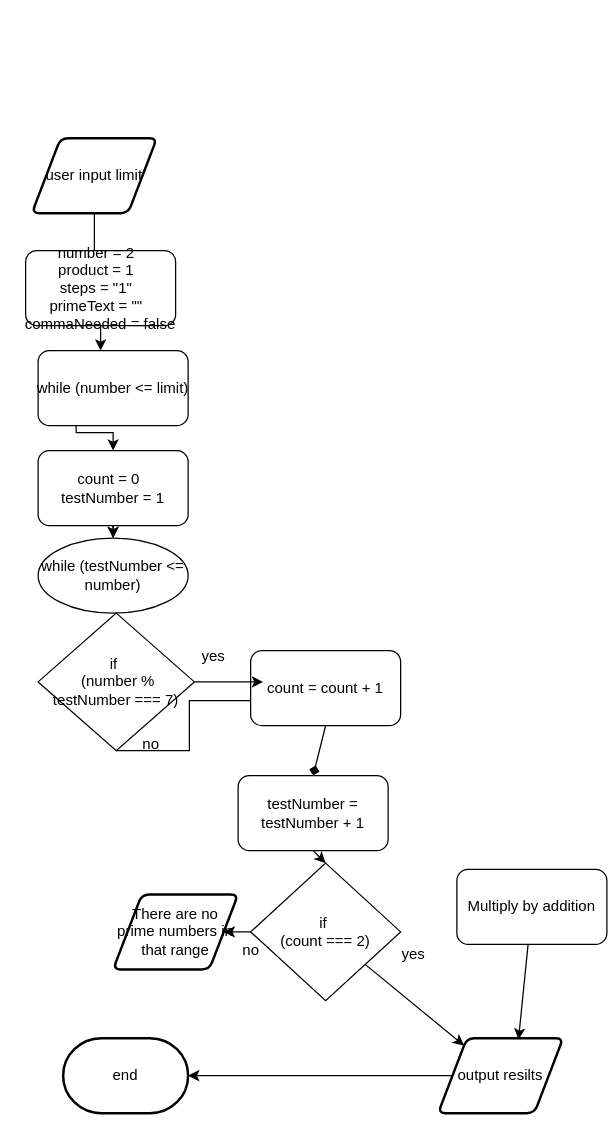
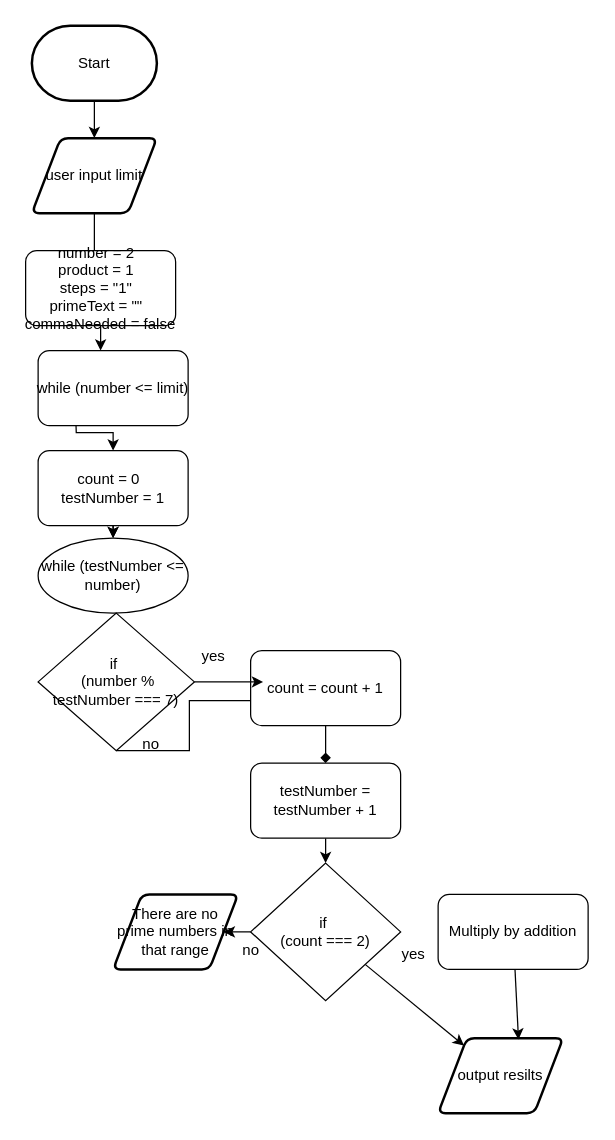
node "Start": added
edge "Start" -> "user input limit": added
node "testNumber = testNumber + 1": moved (313, 813) -> (326, 801)
node "Multiply by addition": moved (532, 907) -> (513, 932)
node "end": removed
edge "output resilts" -> "end": removed
